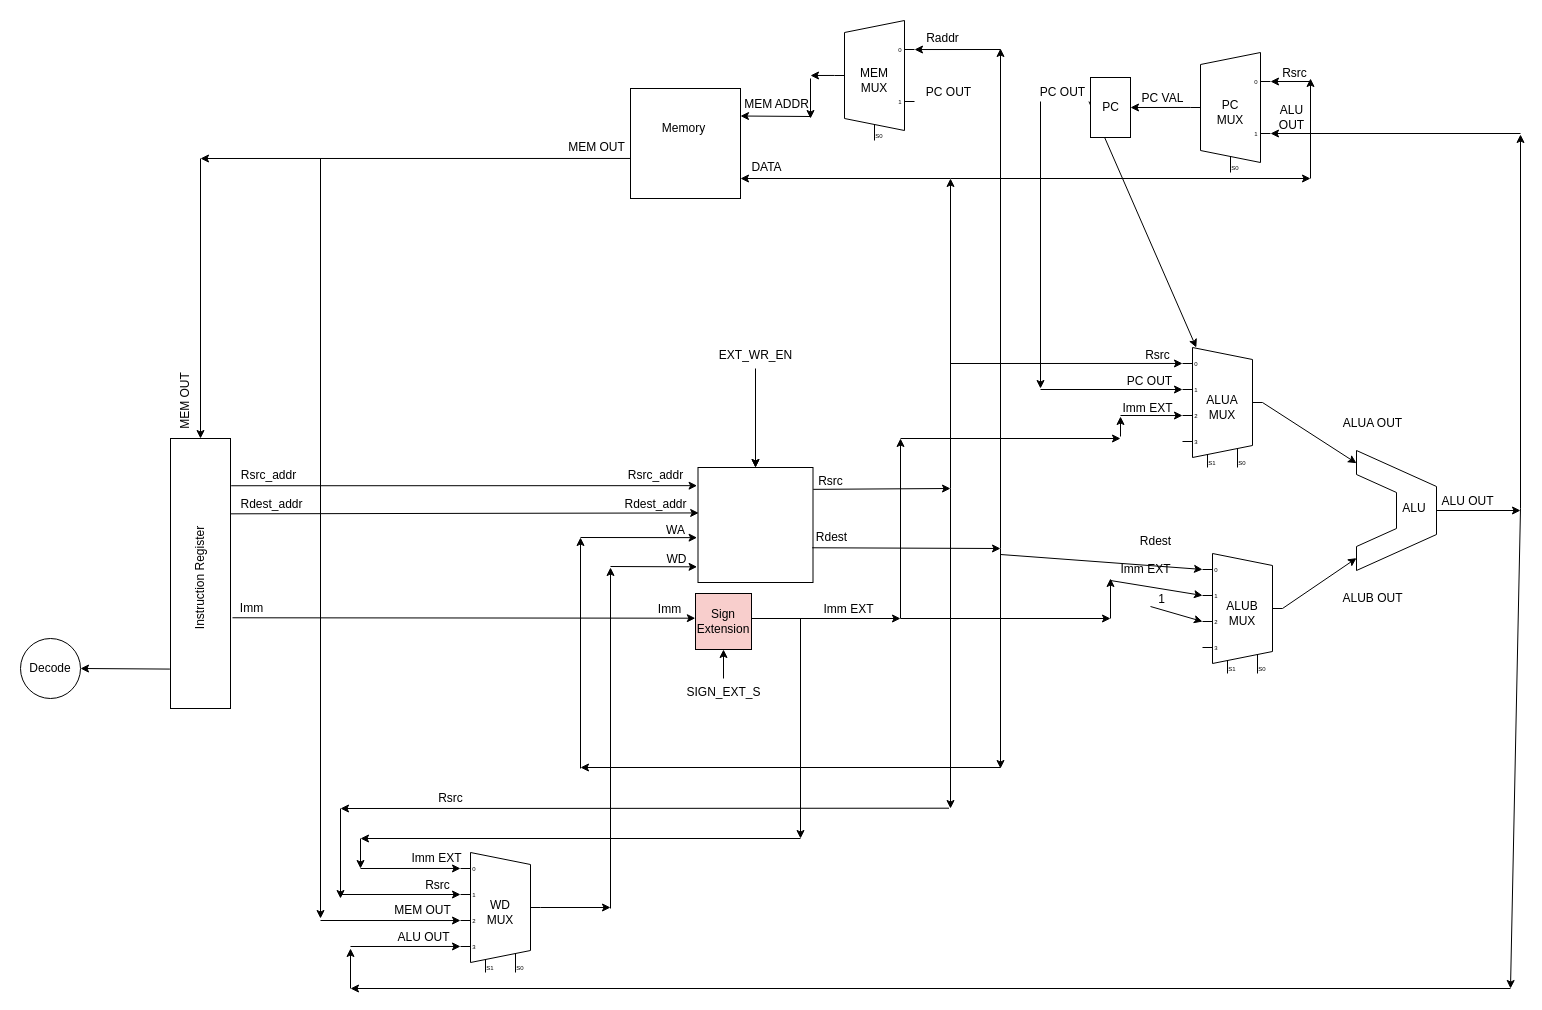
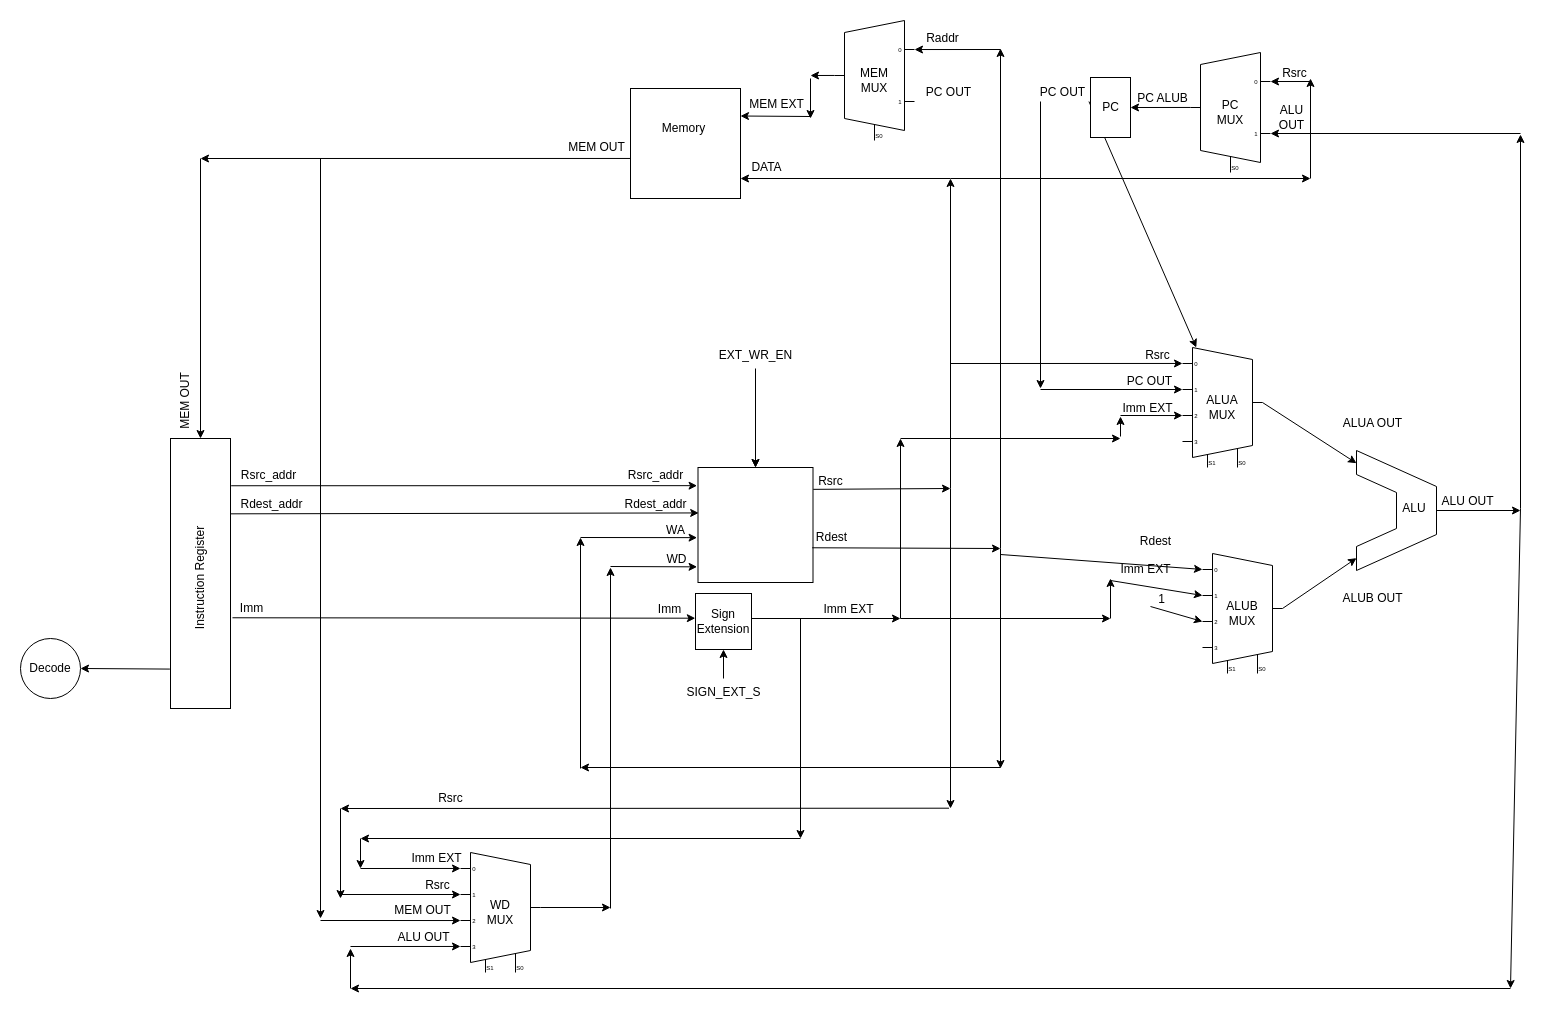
node "PC VAL": label "PC VAL" -> "PC ALUB"
node "MEM ADDR": label "MEM ADDR" -> "MEM EXT"
node "Sign Extension": fillcolor #f8cecc -> #ffffff
